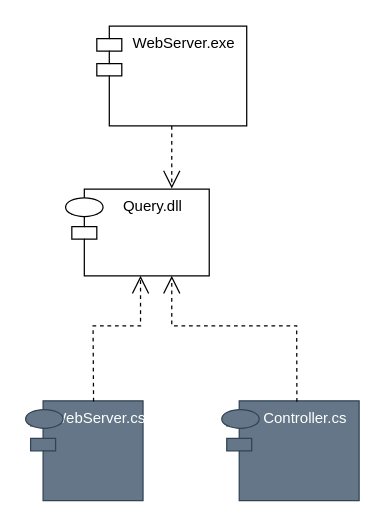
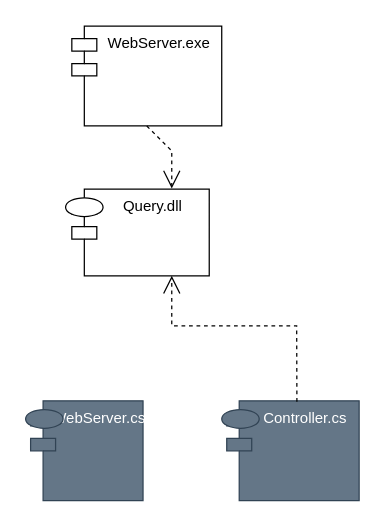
node "WebServer.exe": moved (172, 76) -> (147, 76)
edge "WebServer.cs" -> "Query.dll": removed
